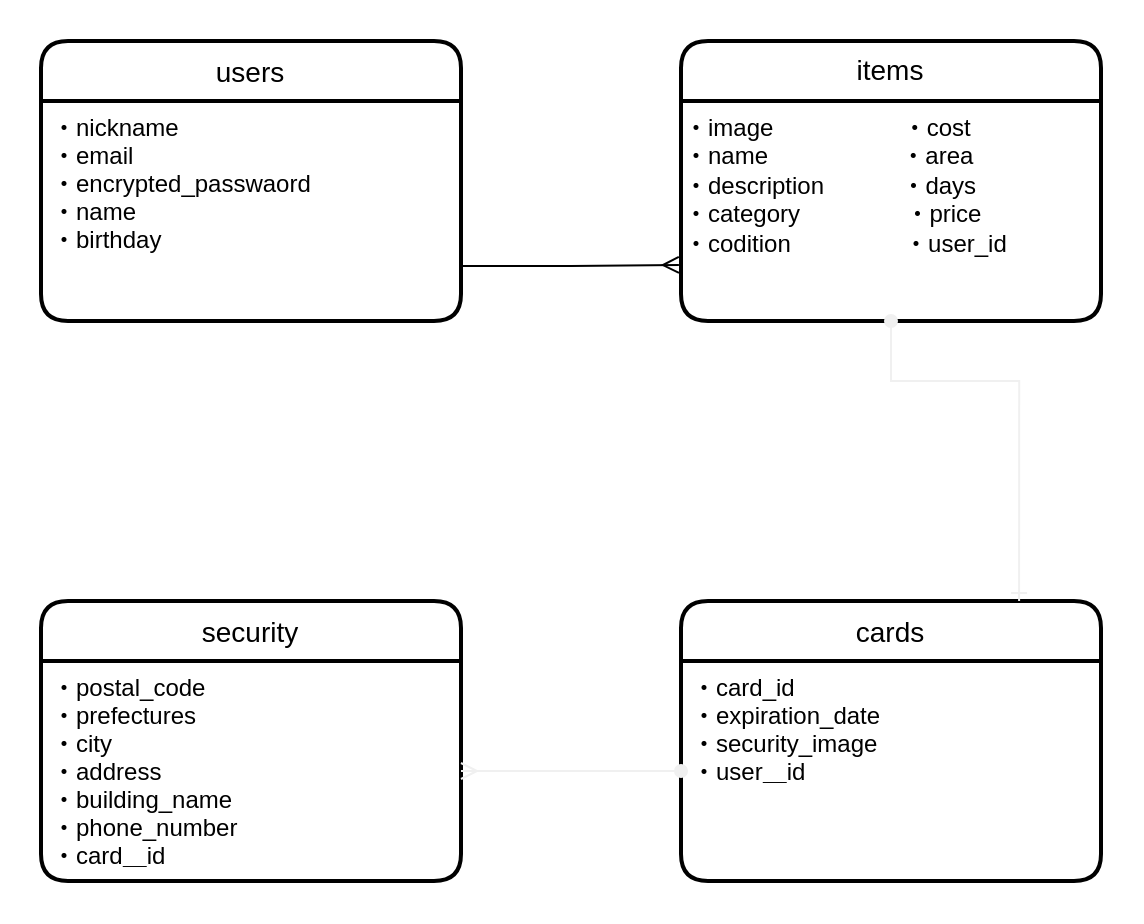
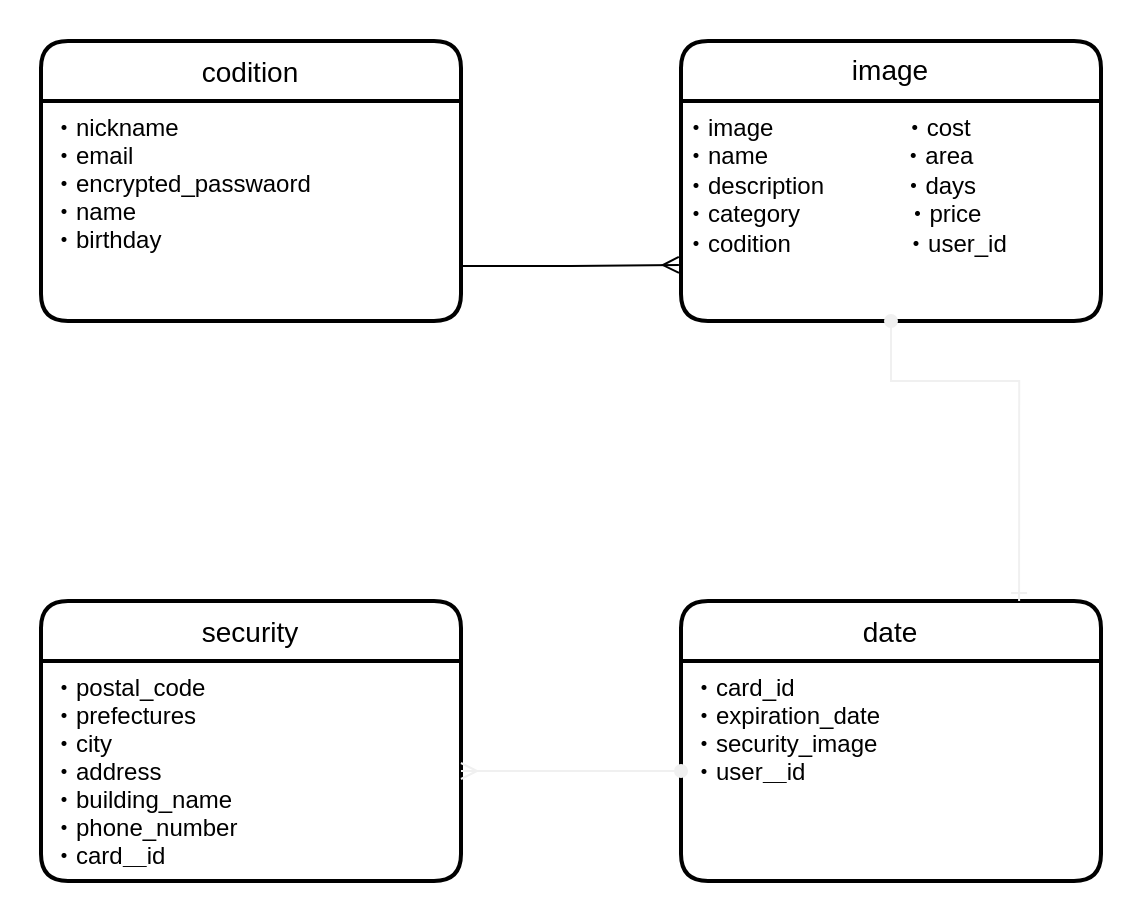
node "items": label "items" -> "image"
node "users": label "users" -> "codition"
node "cards": label "cards" -> "date"
